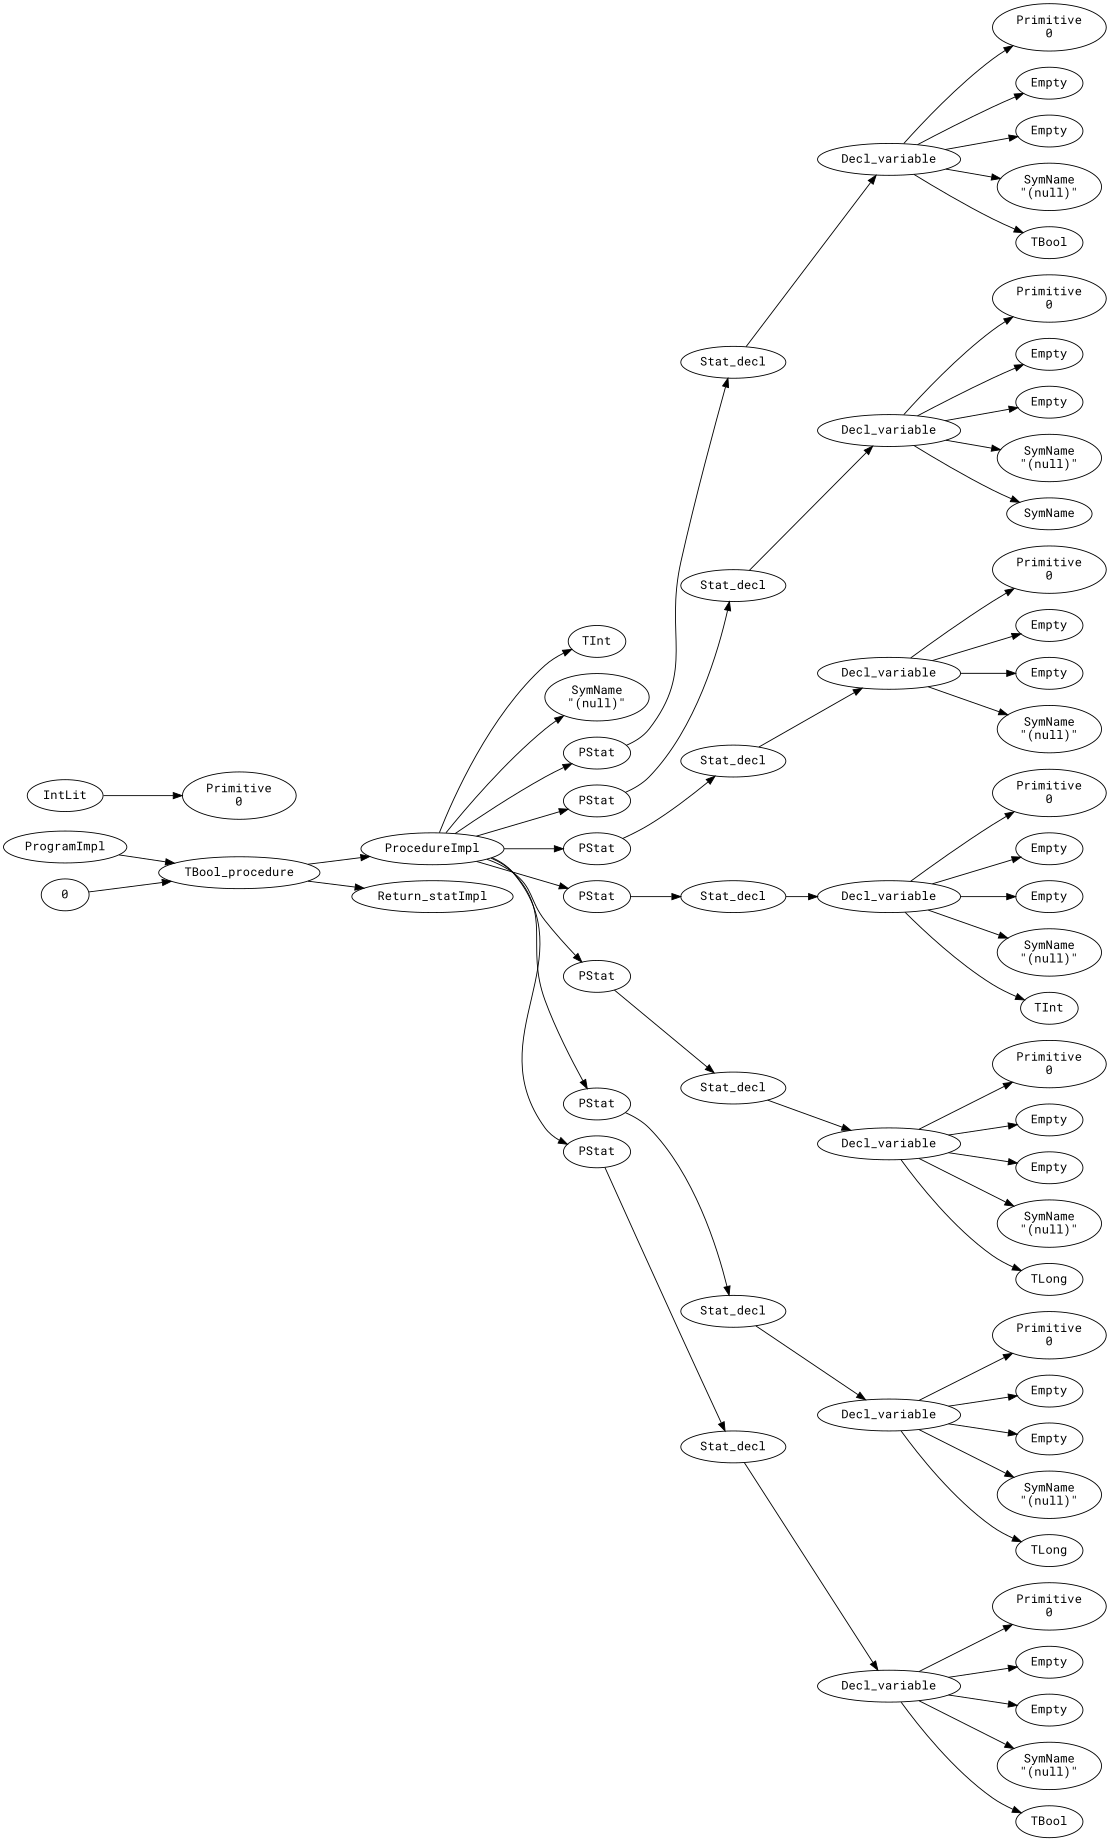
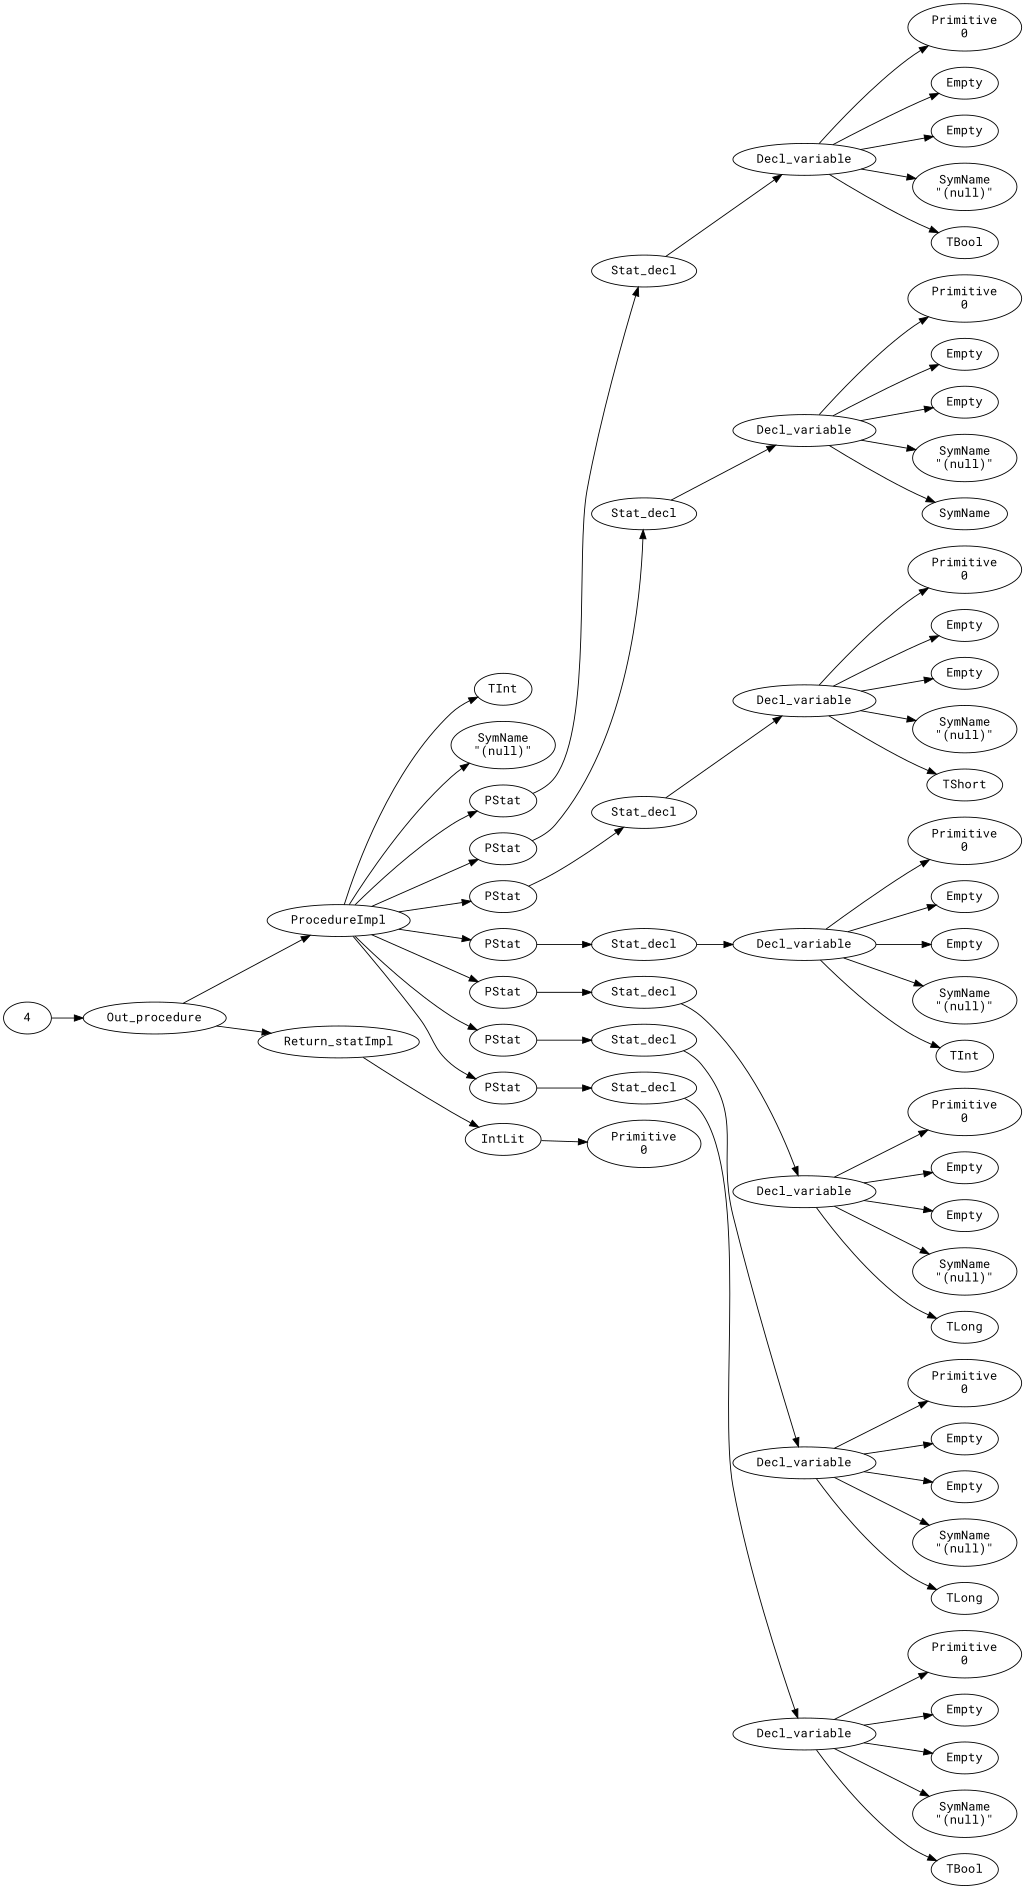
node "TShort": added
node "ProgramImpl": removed
node "TBool_procedure": label "TBool_procedure" -> "Out_procedure"
node "0": label "0" -> "4"
edge "Return_statImpl" -> "IntLit": added
